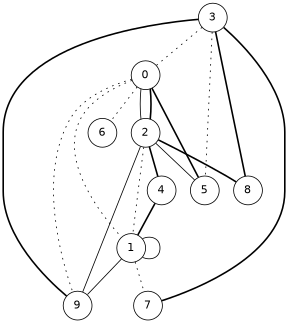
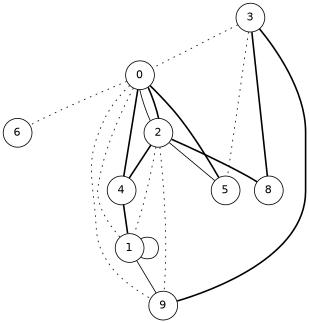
edge "0" -- "4": added
edge "2" -- "9": style solid -> dotted
node "7": removed
